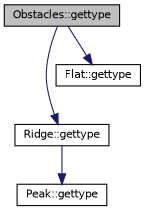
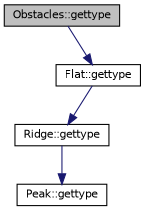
edge "Obstacles::gettype" -> "Ridge::gettype": now "Flat::gettype" -> "Ridge::gettype"
